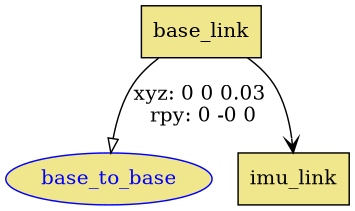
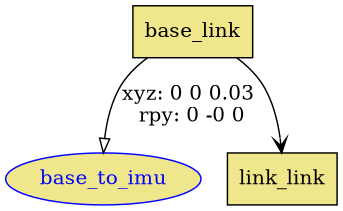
node "base_to_base": label "base_to_base" -> "base_to_imu"
node "imu_link": label "imu_link" -> "link_link"
